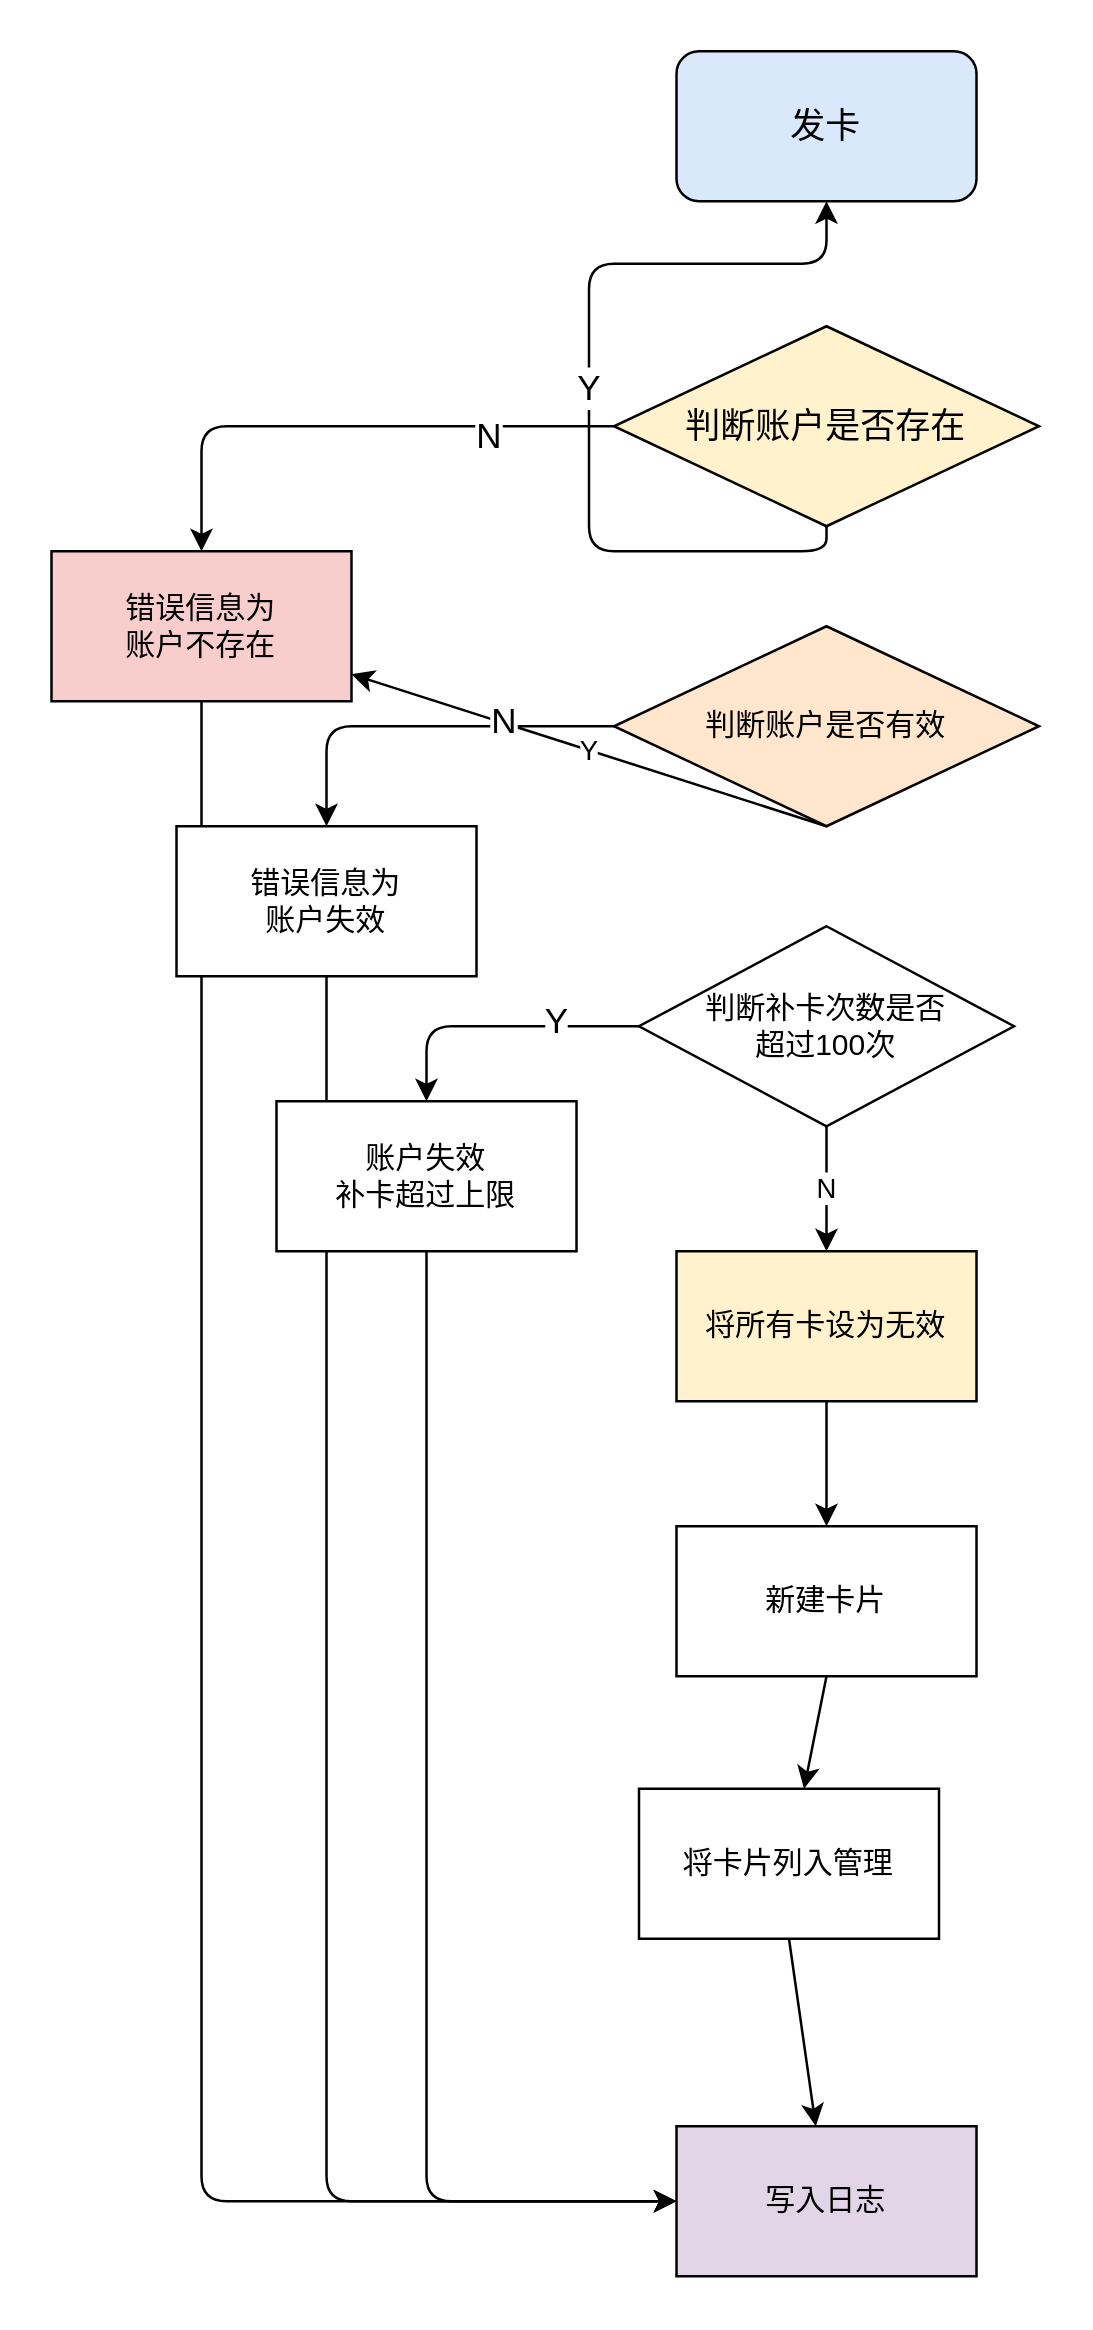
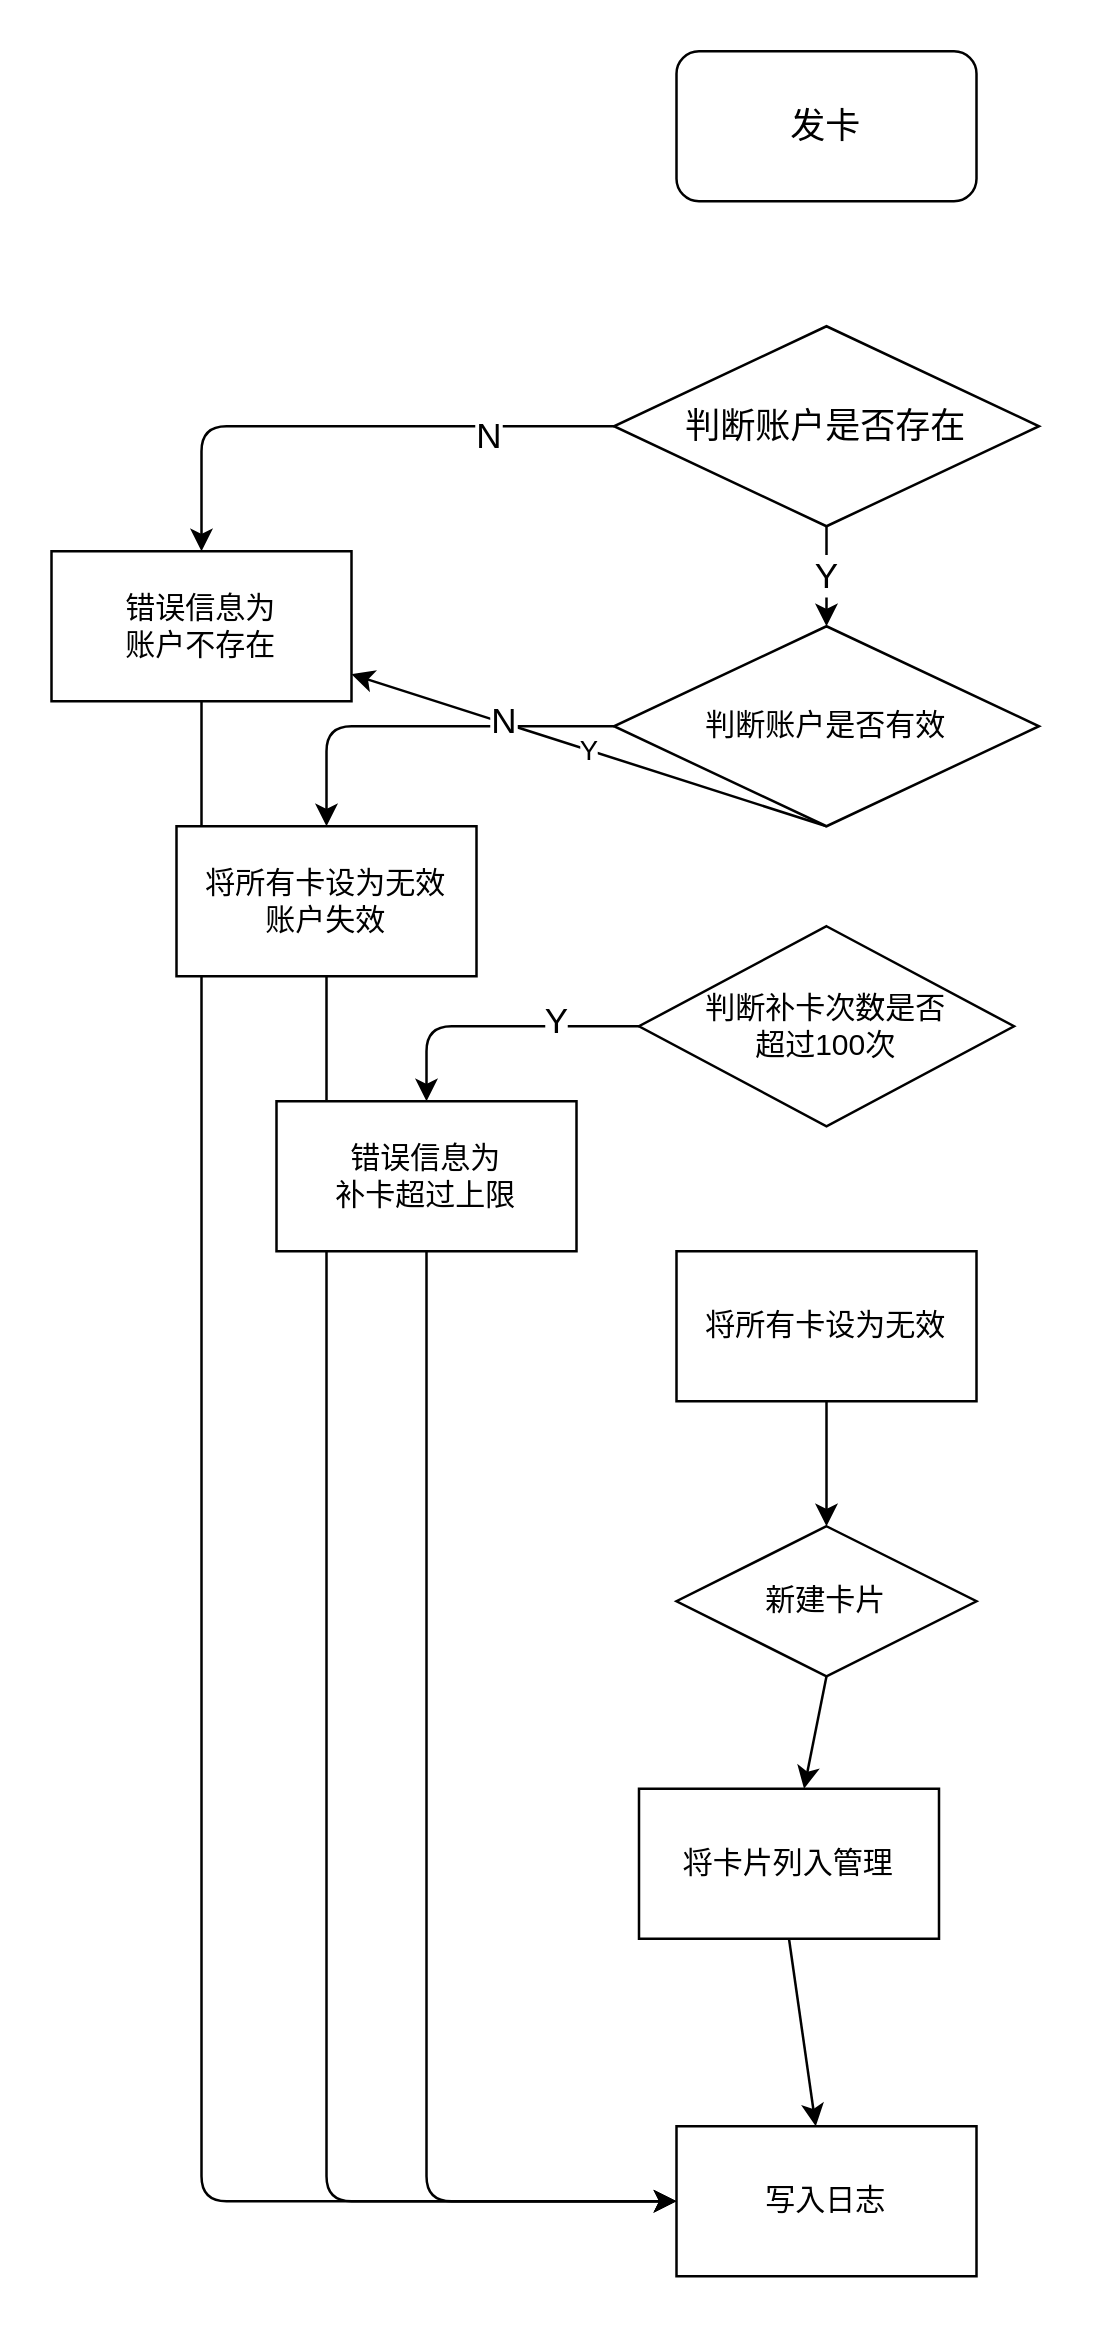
node "发卡": fillcolor #dae8fc -> #ffffff
edge "判断账户是否存在" -> "发卡": now "判断账户是否存在" -> "判断账户是否有效"
node "判断账户是否存在": fillcolor #fff2cc -> #ffffff
node "错误信息为 账户不存在": fillcolor #f8cecc -> #ffffff
node "判断账户是否有效": fillcolor #ffe6cc -> #ffffff
node "错误信息为 账户失效": label "错误信息为 账户失效" -> "将所有卡设为无效 账户失效"
edge "判断补卡次数是否 超过100次" -> "将所有卡设为无效": removed, label "N"
node "账户失效 补卡超过上限": label "账户失效 补卡超过上限" -> "错误信息为 补卡超过上限"
node "将所有卡设为无效": fillcolor #fff2cc -> #ffffff
node "新建卡片": shape rectangle -> diamond
node "写入日志": fillcolor #e1d5e7 -> #ffffff
